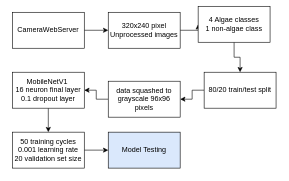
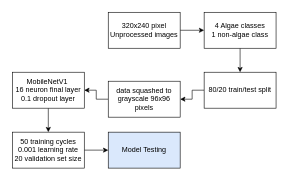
node "4 Algae classes 1 non-algae class": moved (234, 24) -> (240, 30)
node "CameraWebServer": removed
edge "CameraWebServer" -> "320x240 pixel Unprocessed images": removed
